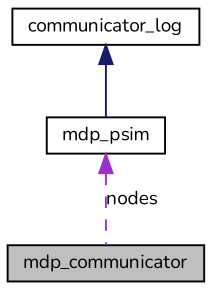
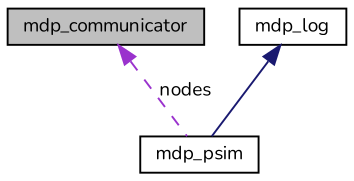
node "communicator_log": label "communicator_log" -> "mdp_log"
edge "mdp_communicator" -> "mdp_psim": reversed
